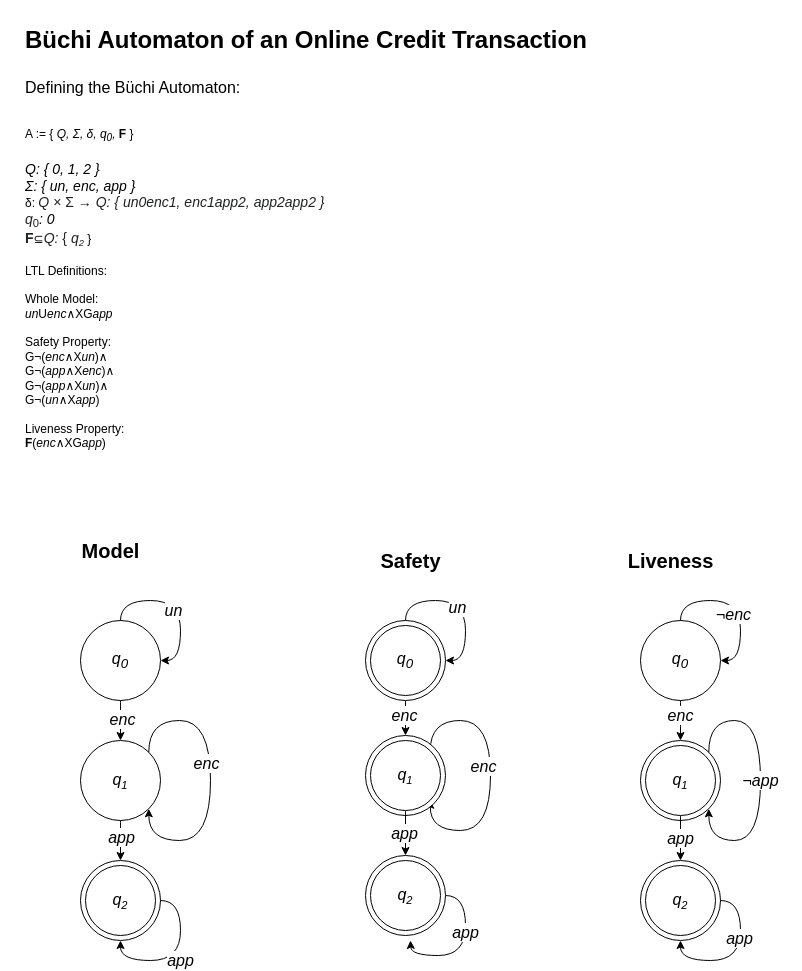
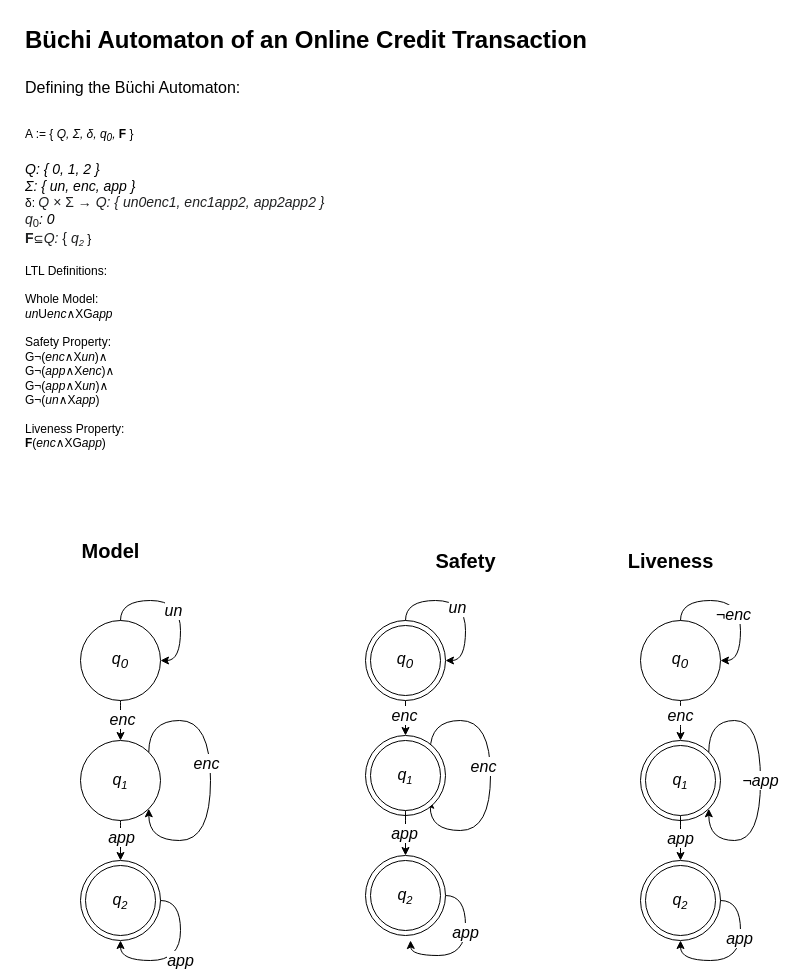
node "Safety": moved (411, 561) -> (466, 561)
